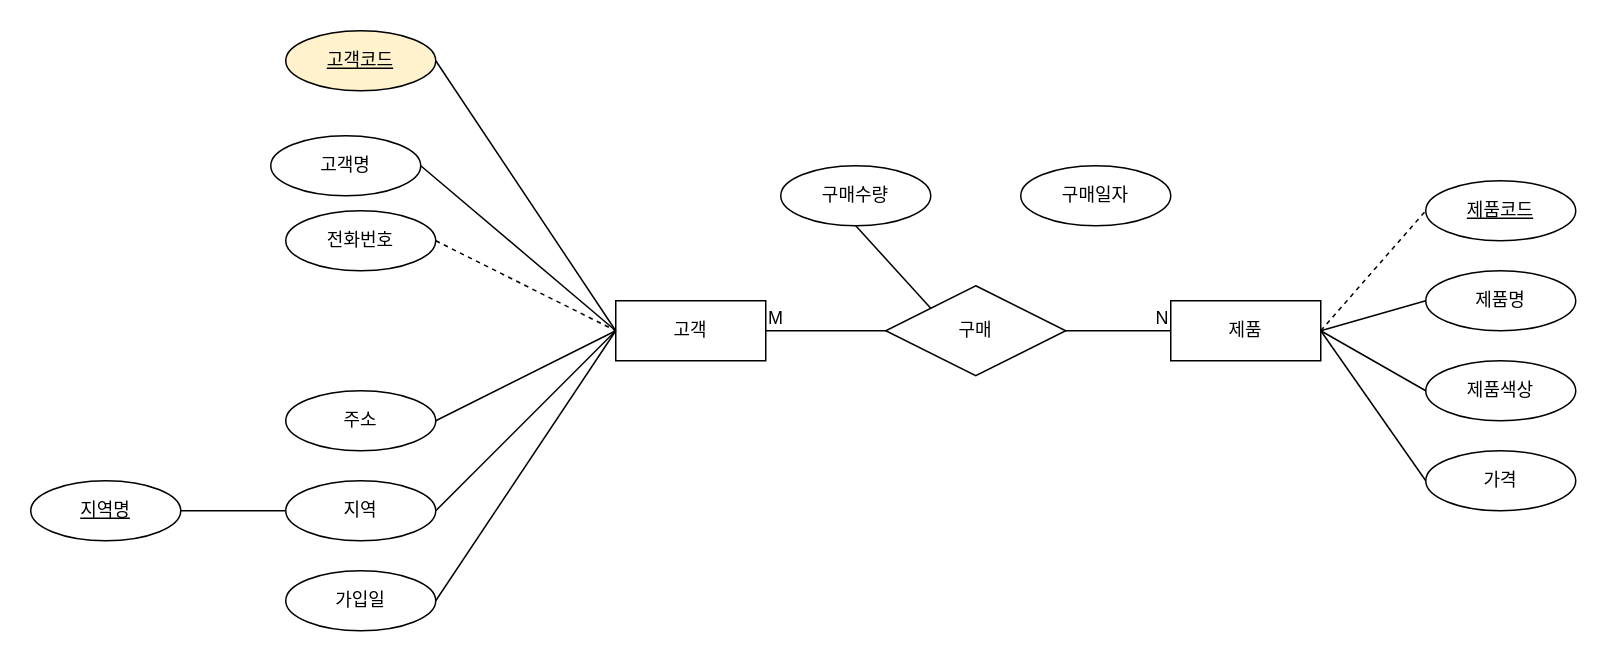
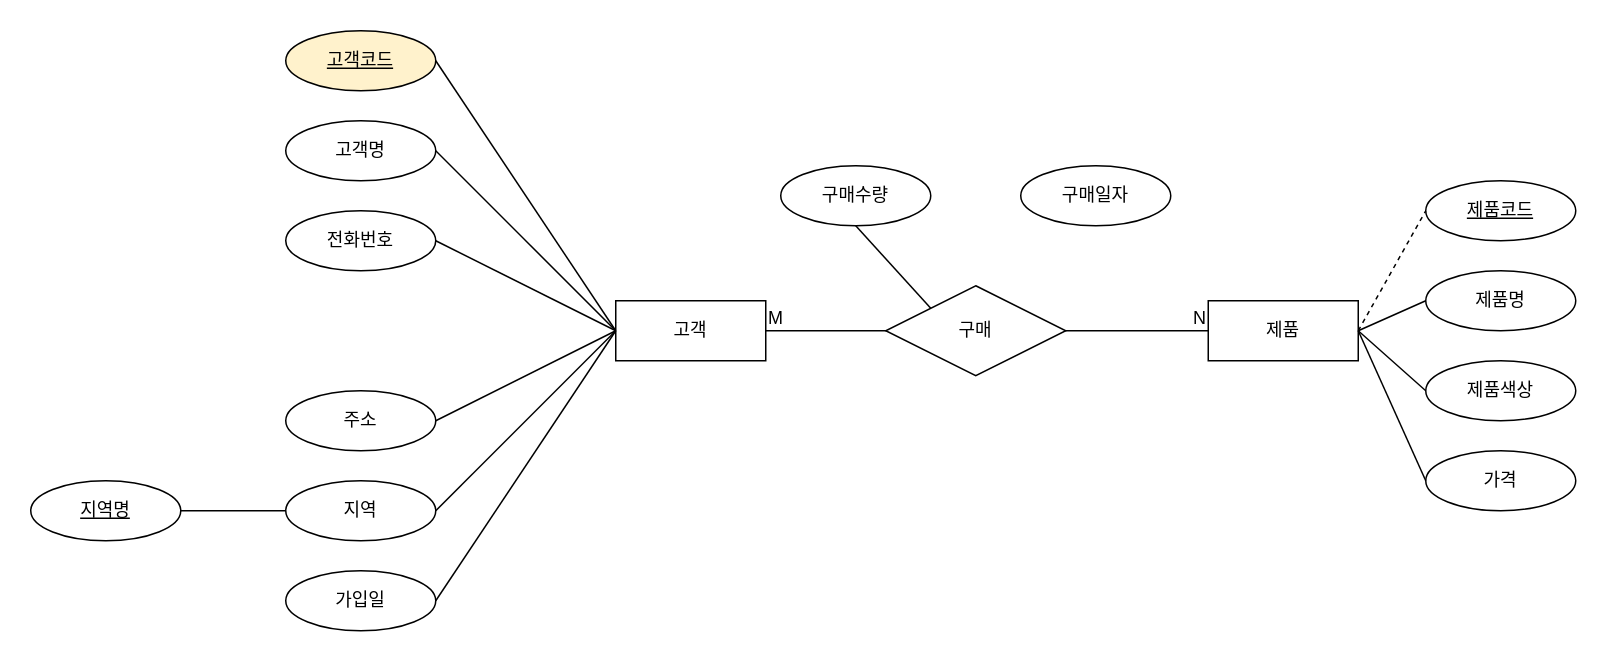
node "고객명": moved (346, 166) -> (361, 151)
edge "전화번호" -- "고객": style dashed -> solid
node "제품": moved (1246, 331) -> (1283, 331)
